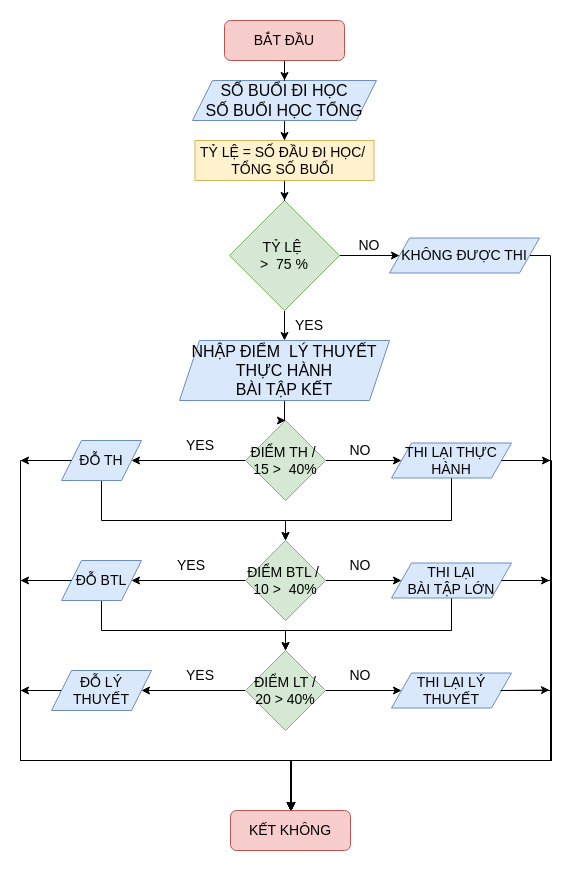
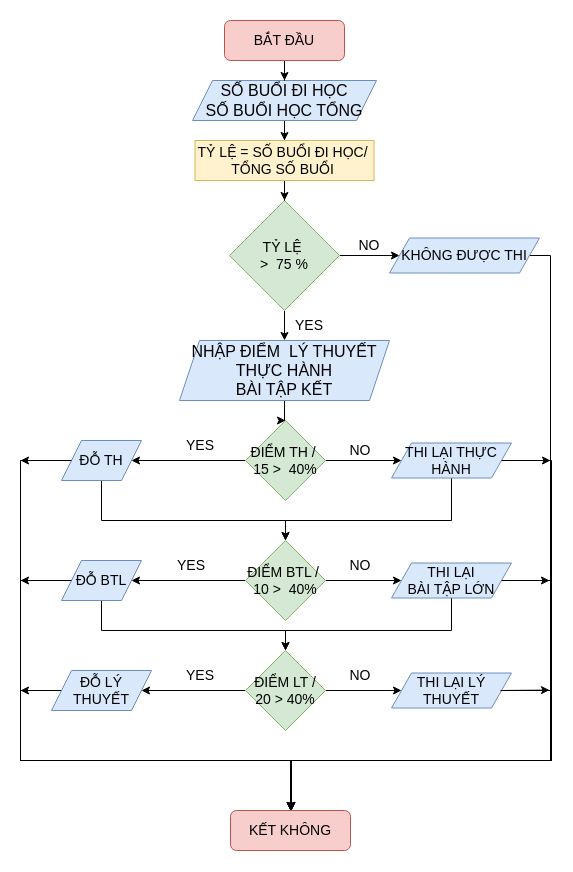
node "TỶ LỆ = SỐ ĐẦU ĐI HỌC/ TỔNG SỐ BUỔI": label "TỶ LỆ = SỐ ĐẦU ĐI HỌC/ TỔNG SỐ BUỔI" -> "TỶ LỆ = SỐ BUỔI ĐI HỌC/ TỔNG SỐ BUỔI"
